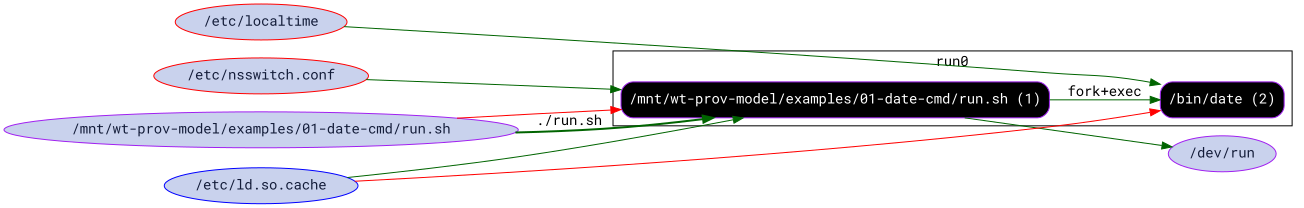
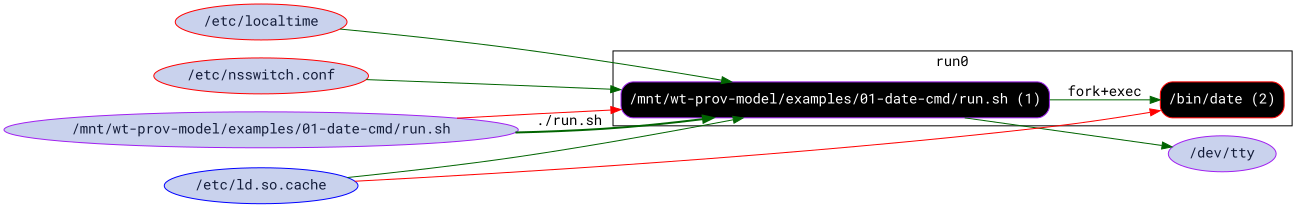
edge "/etc/localtime" -> "/bin/date (2)": now "/etc/localtime" -> "/mnt/wt-prov-model/examples/01-date-cmd/run.sh (1)"
node "/bin/date (2)": color purple -> red
node "/dev/run": label "/dev/run" -> "/dev/tty"
